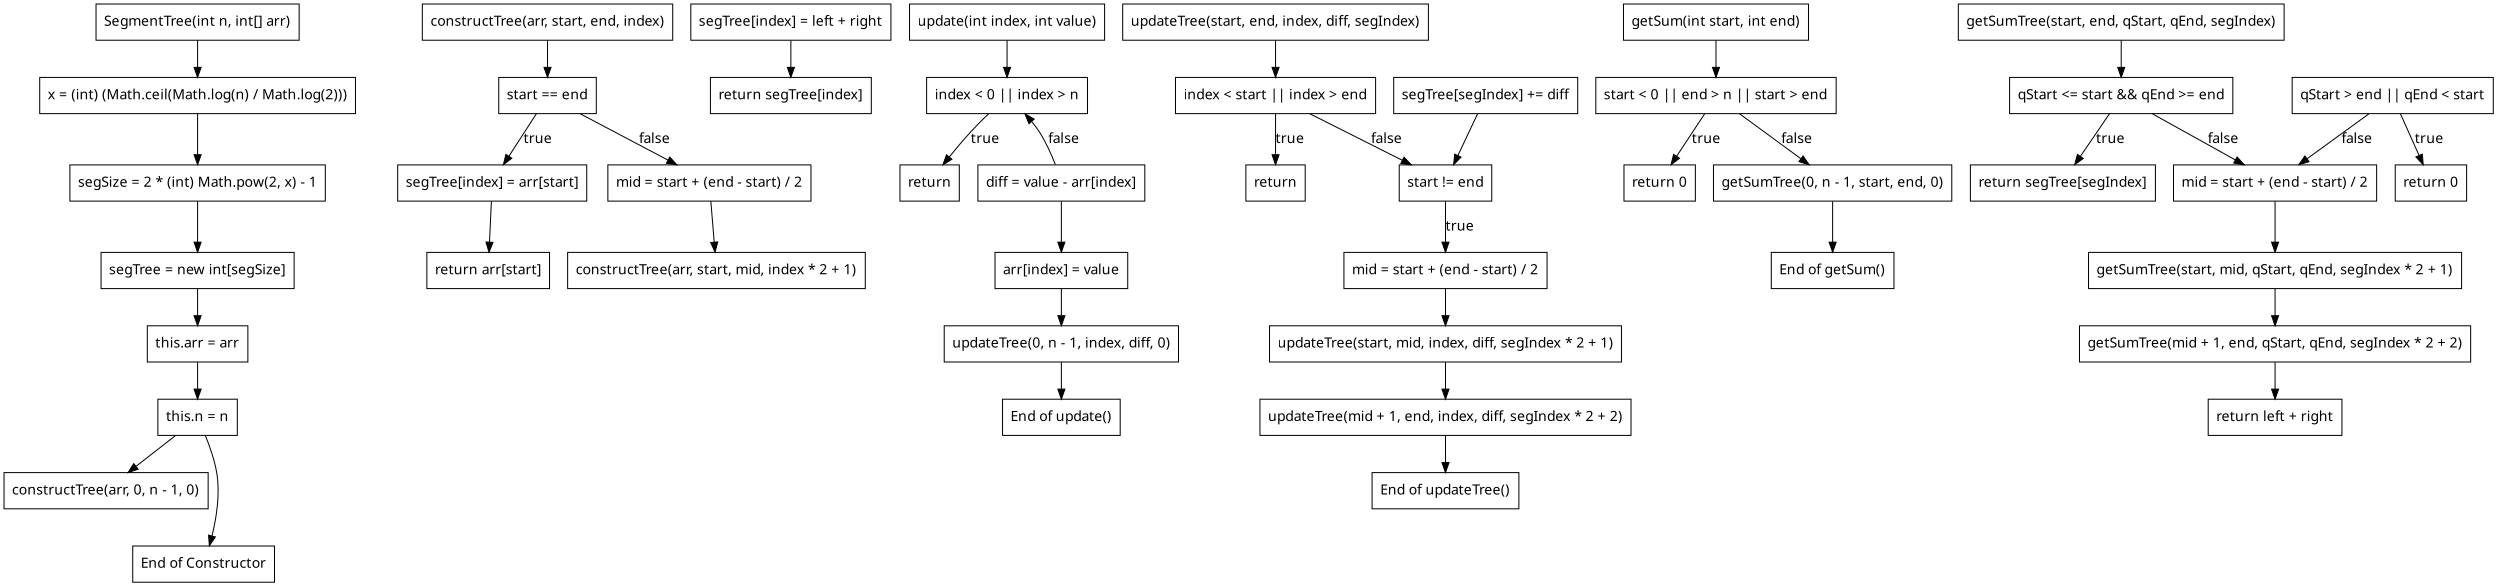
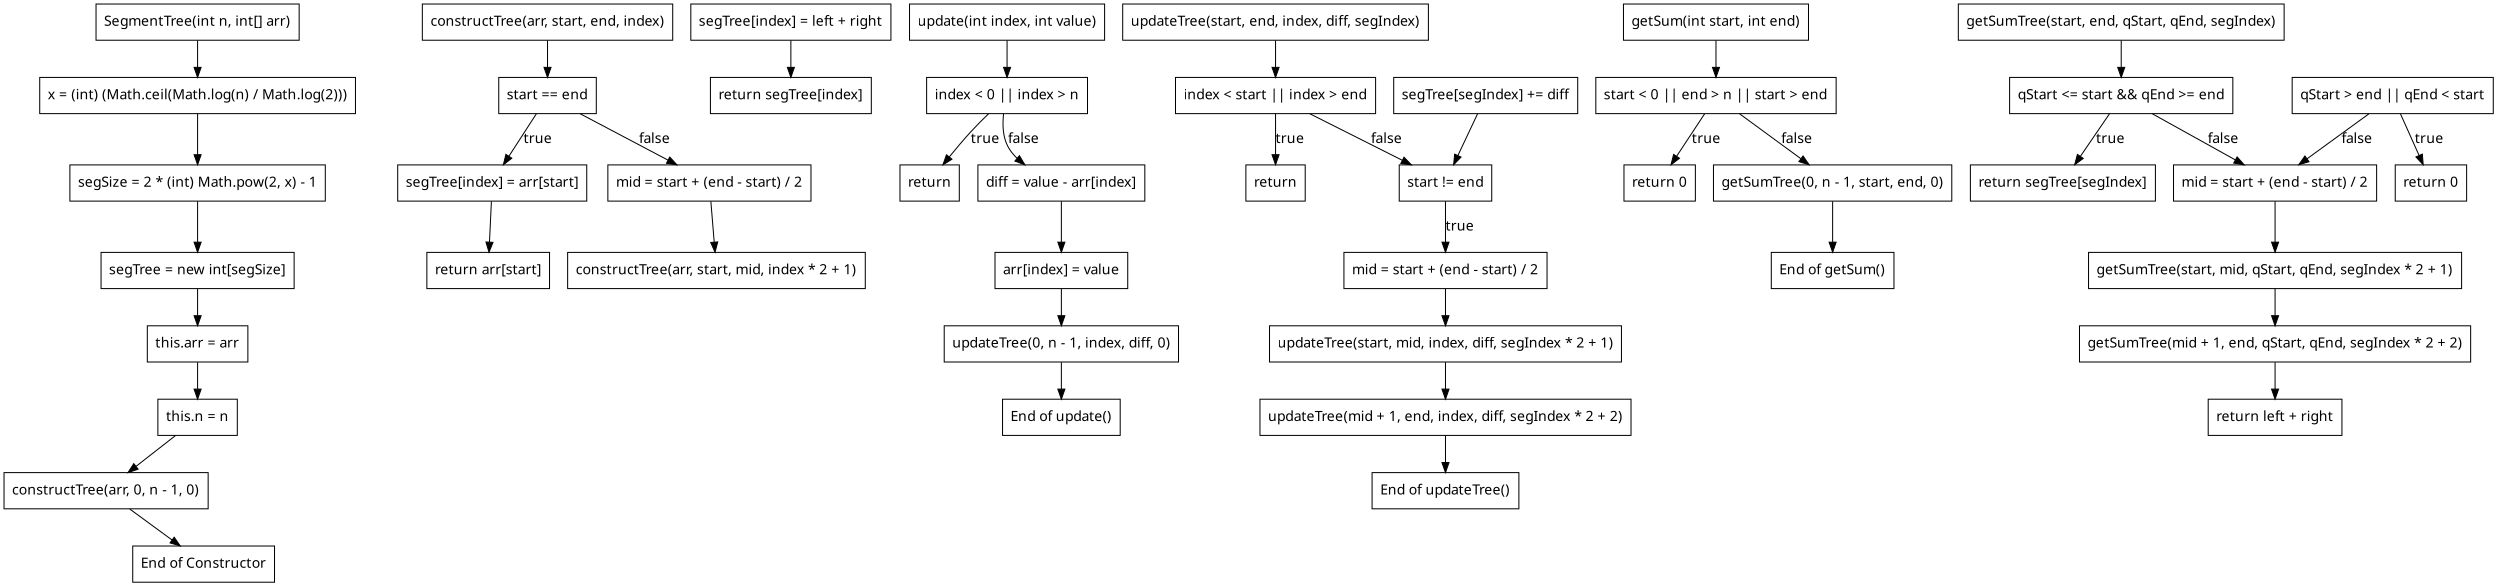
edge "diff = value - arr[index]" -> "index < 0 || index > n": reversed
edge "this.n = n" -> "End of Constructor": now "constructTree(arr, 0, n - 1, 0)" -> "End of Constructor"
